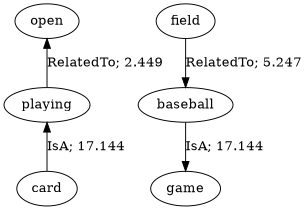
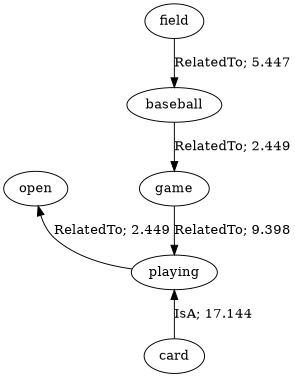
edge "field" -> "baseball": label "RelatedTo; 5.247" -> "RelatedTo; 5.447"
edge "baseball" -> "game": label "IsA; 17.144" -> "RelatedTo; 2.449"
edge "game" -> "playing": added, label "RelatedTo; 9.398"
